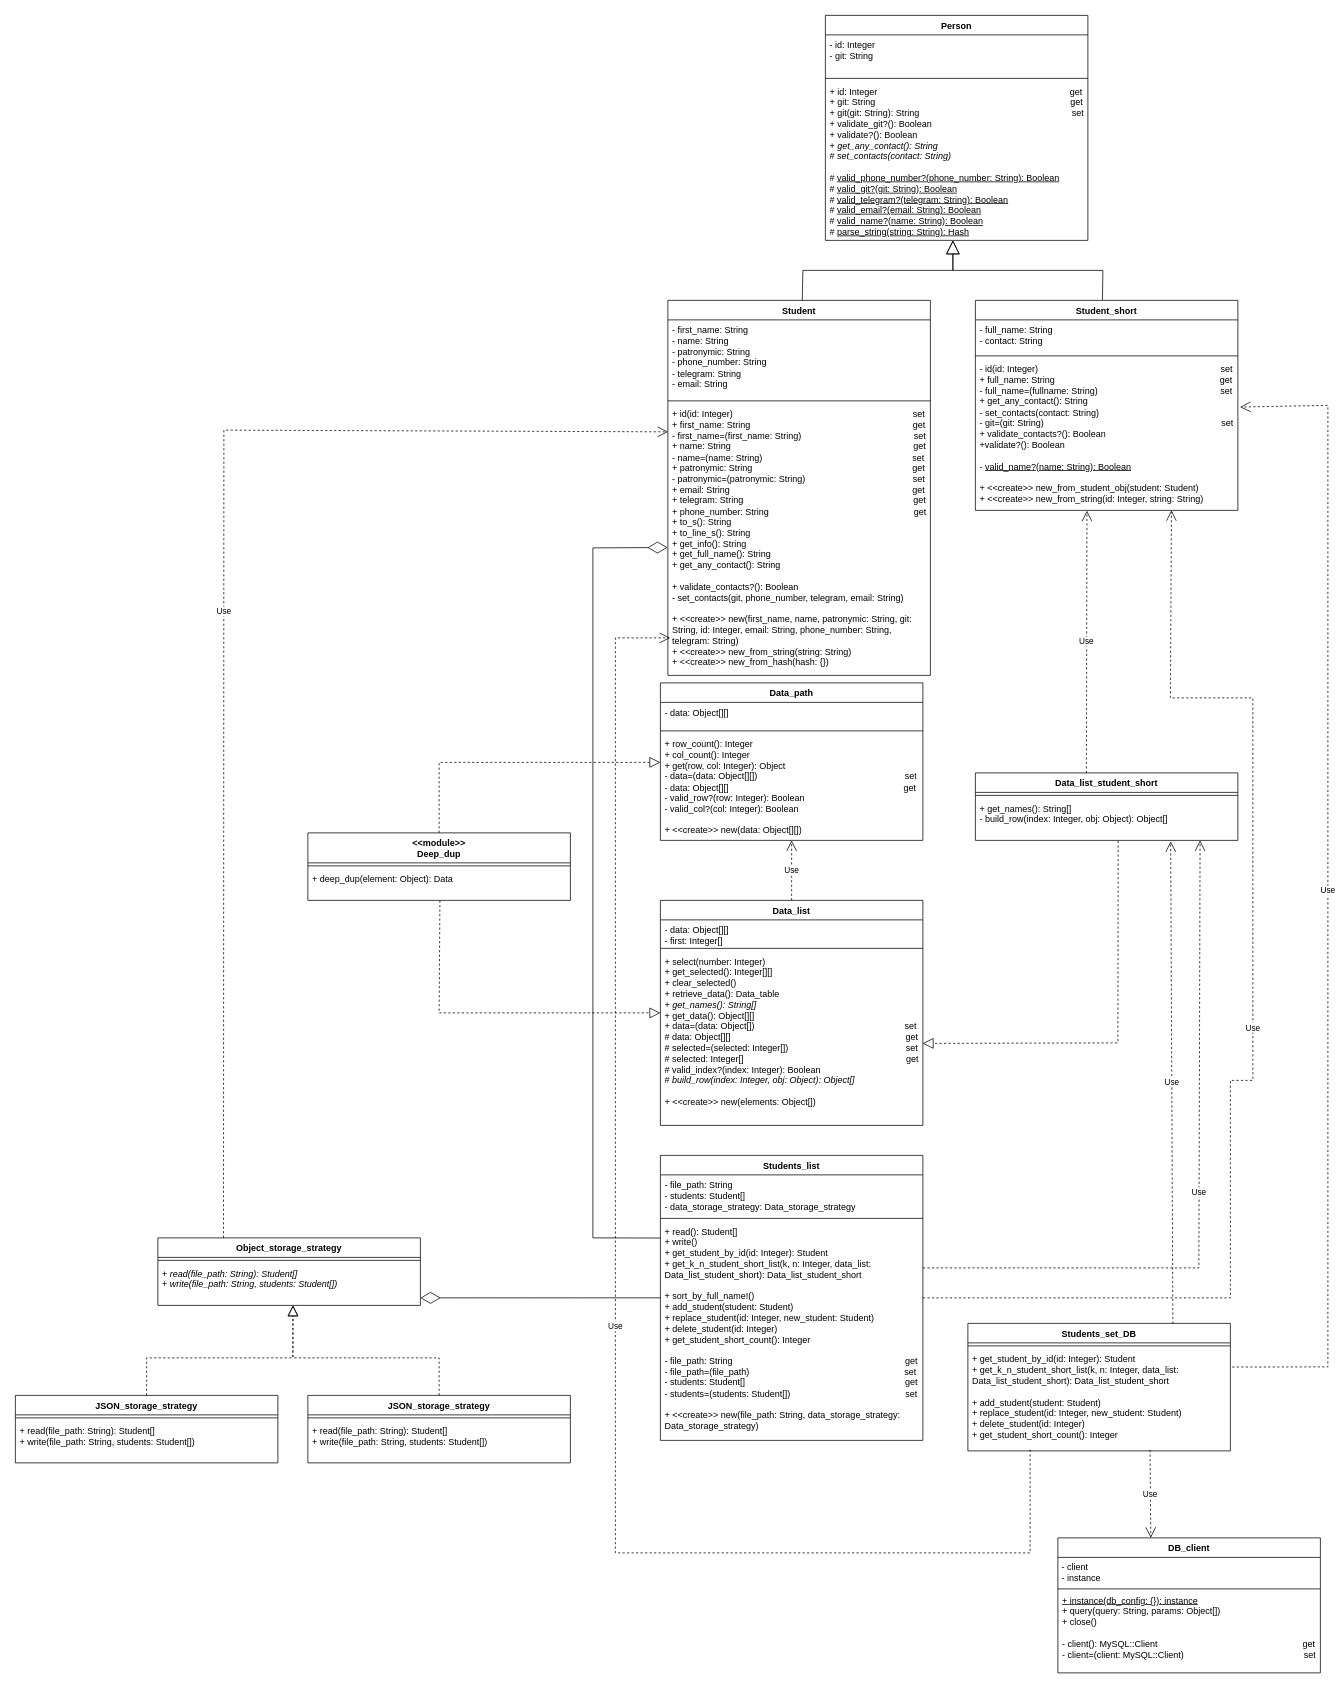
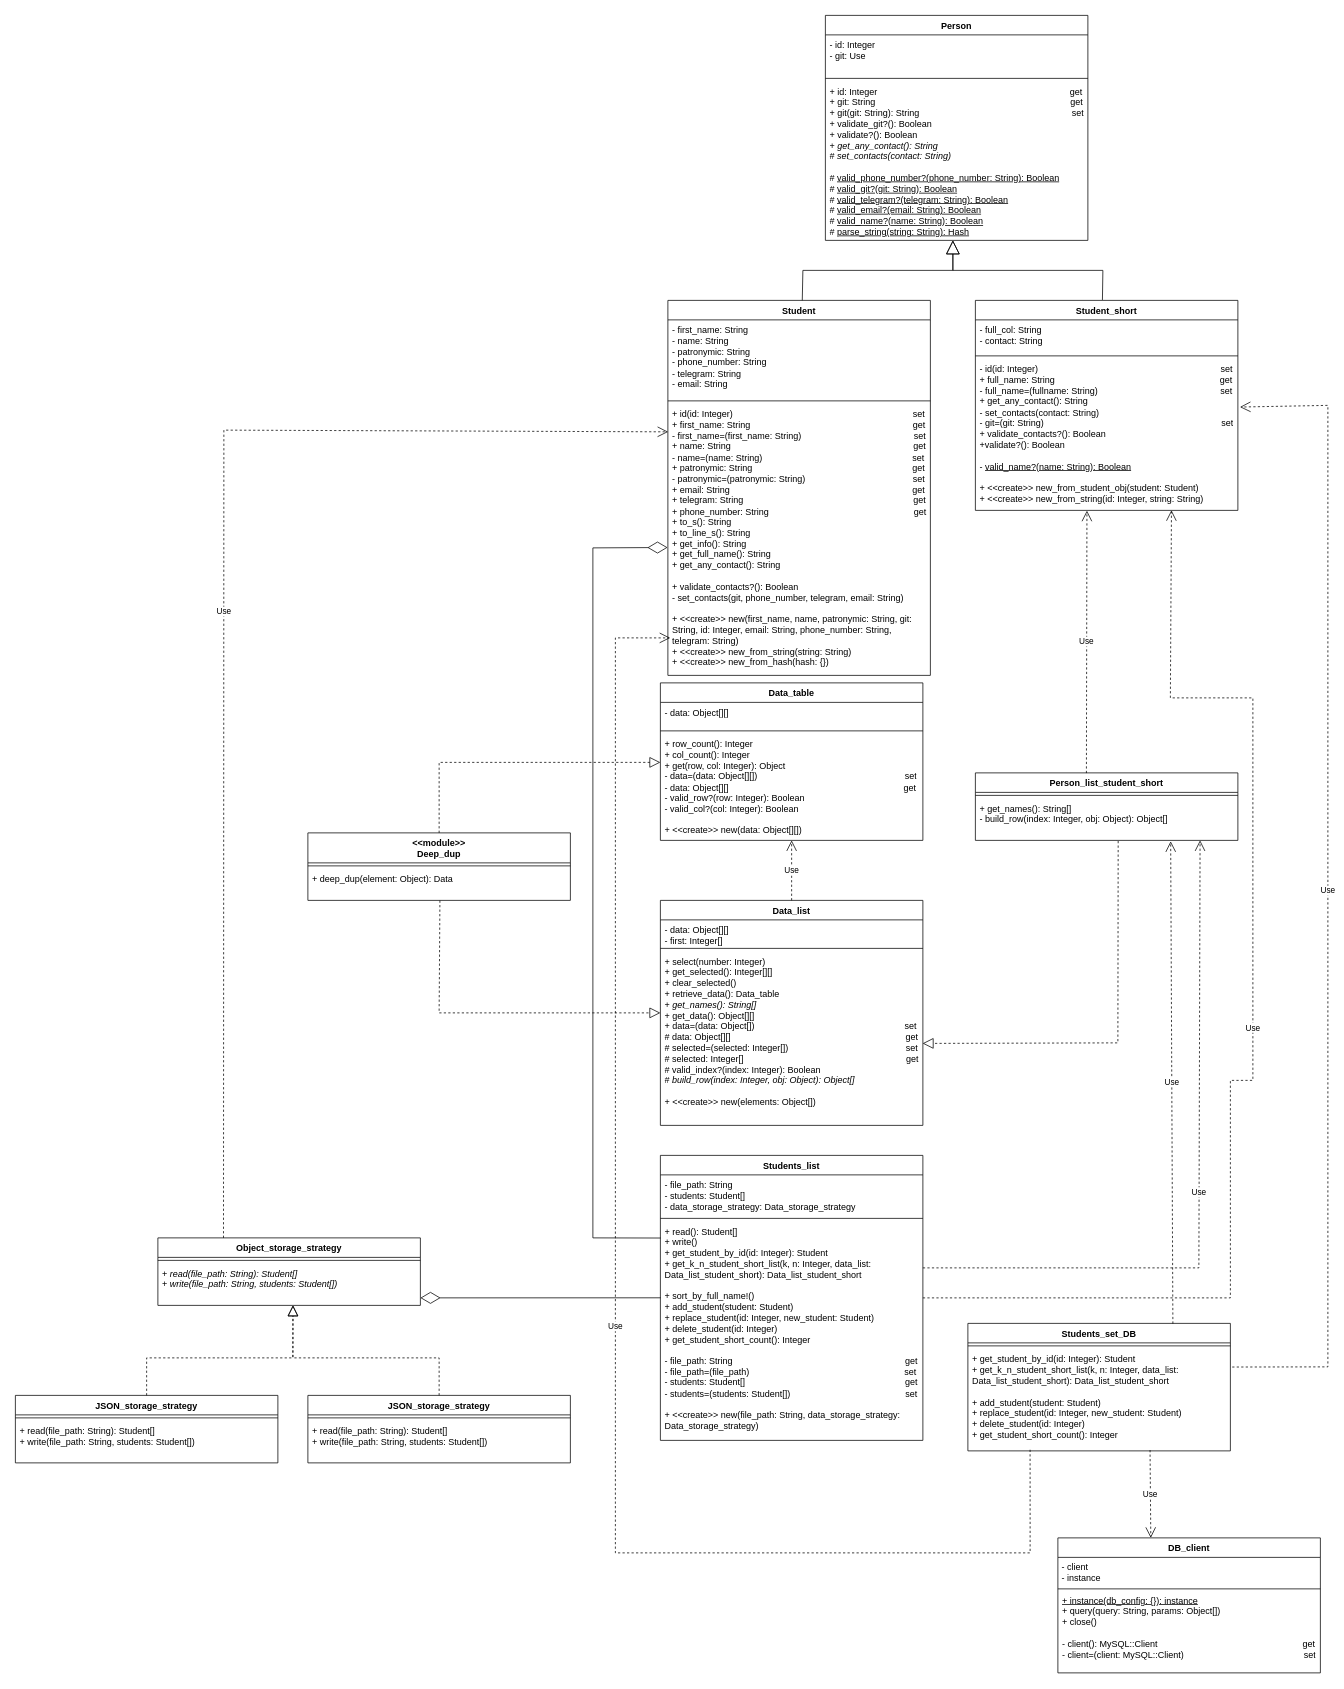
node "- id: Integer - git: String": label "- id: Integer - git: String" -> "- id: Integer - git: Use"
node "- full_name: String - contact: String": label "- full_name: String - contact: String" -> "- full_col: String - contact: String"
node "Data_path": label "Data_path" -> "Data_table"
node "Data_list_student_short": label "Data_list_student_short" -> "Person_list_student_short"
